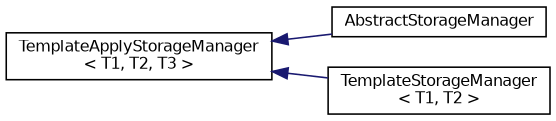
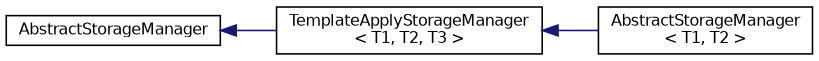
edge "AbstractStorageManager" -> "TemplateApplyStorageManager < T1, T2, T3 >": reversed
node "TemplateStorageManager < T1, T2 >": label "TemplateStorageManager < T1, T2 >" -> "AbstractStorageManager < T1, T2 >"
